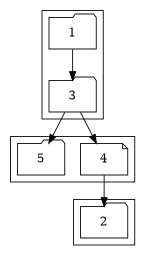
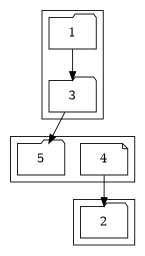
edge "3" -> "4": removed
